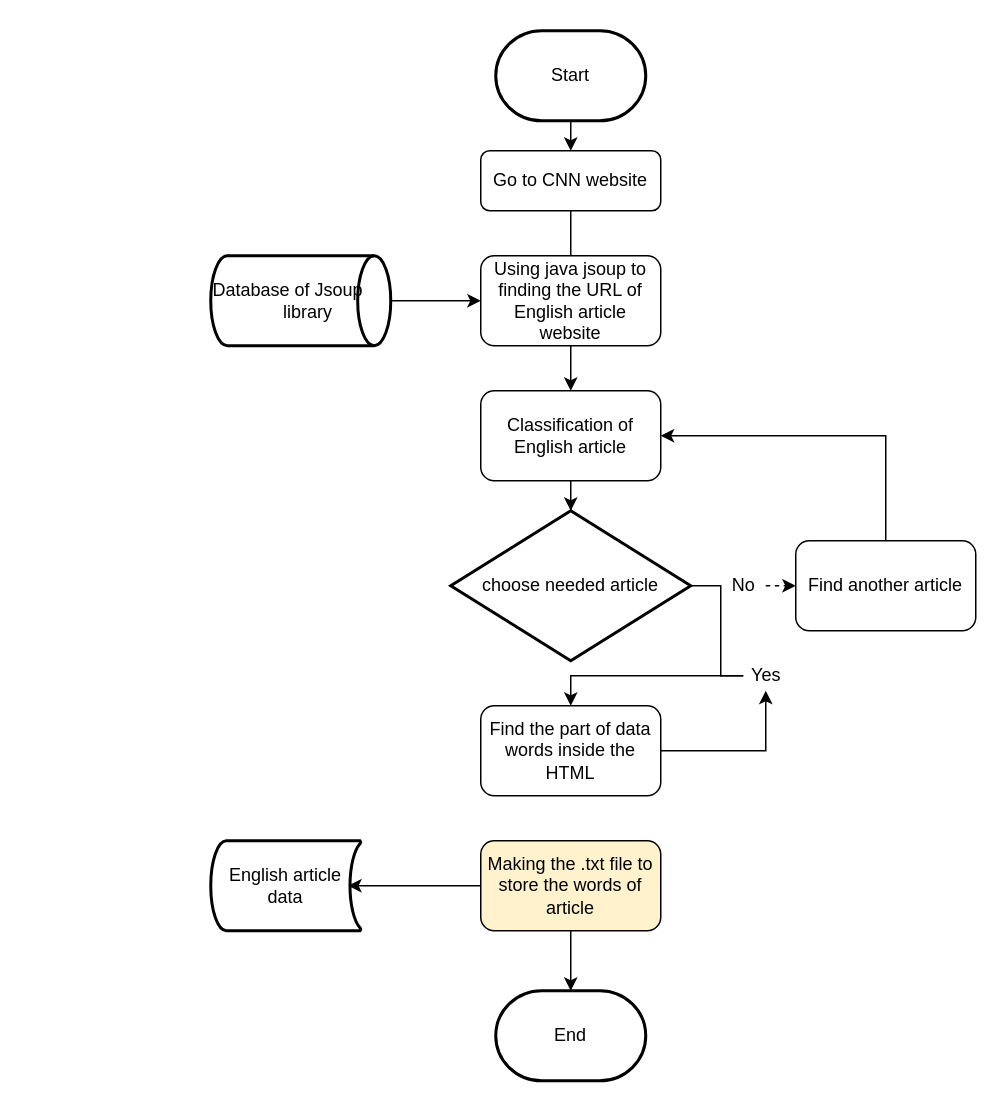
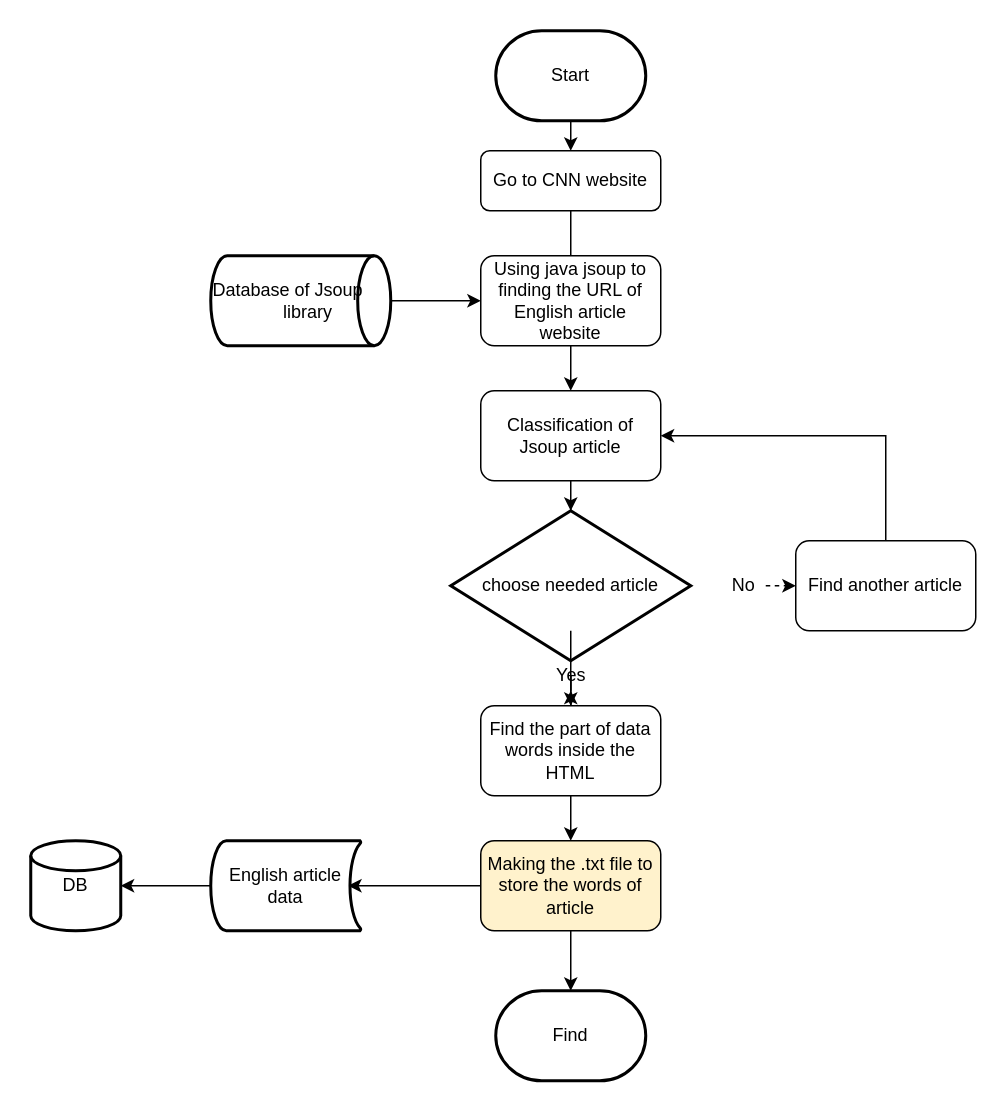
node "Classification of English article": label "Classification of English article" -> "Classification of Jsoup article"
node "Yes": moved (766, 676) -> (571, 676)
edge "Find the part of data words inside the HTML" -> "Making the .txt file to store the words of article": added
node "DB": added
edge "English article data" -> "DB": added
node "End": label "End" -> "Find"
